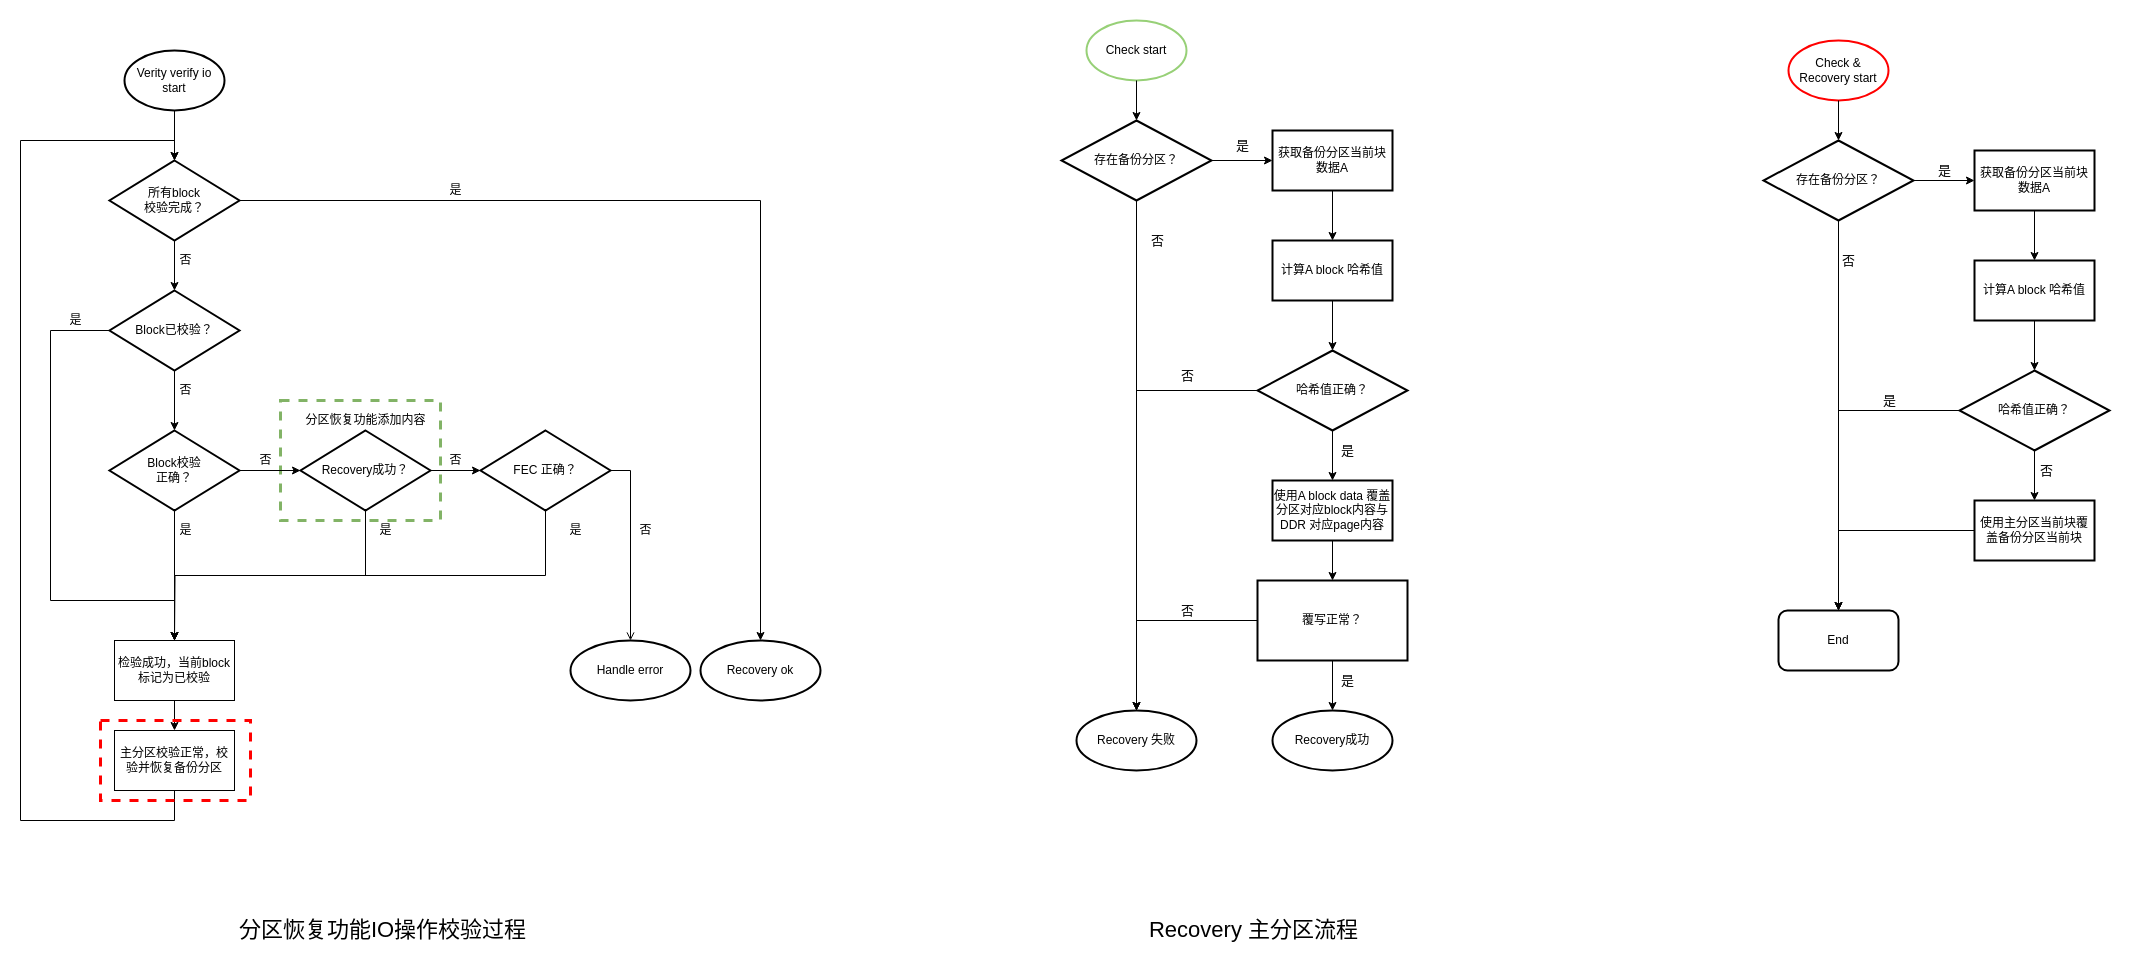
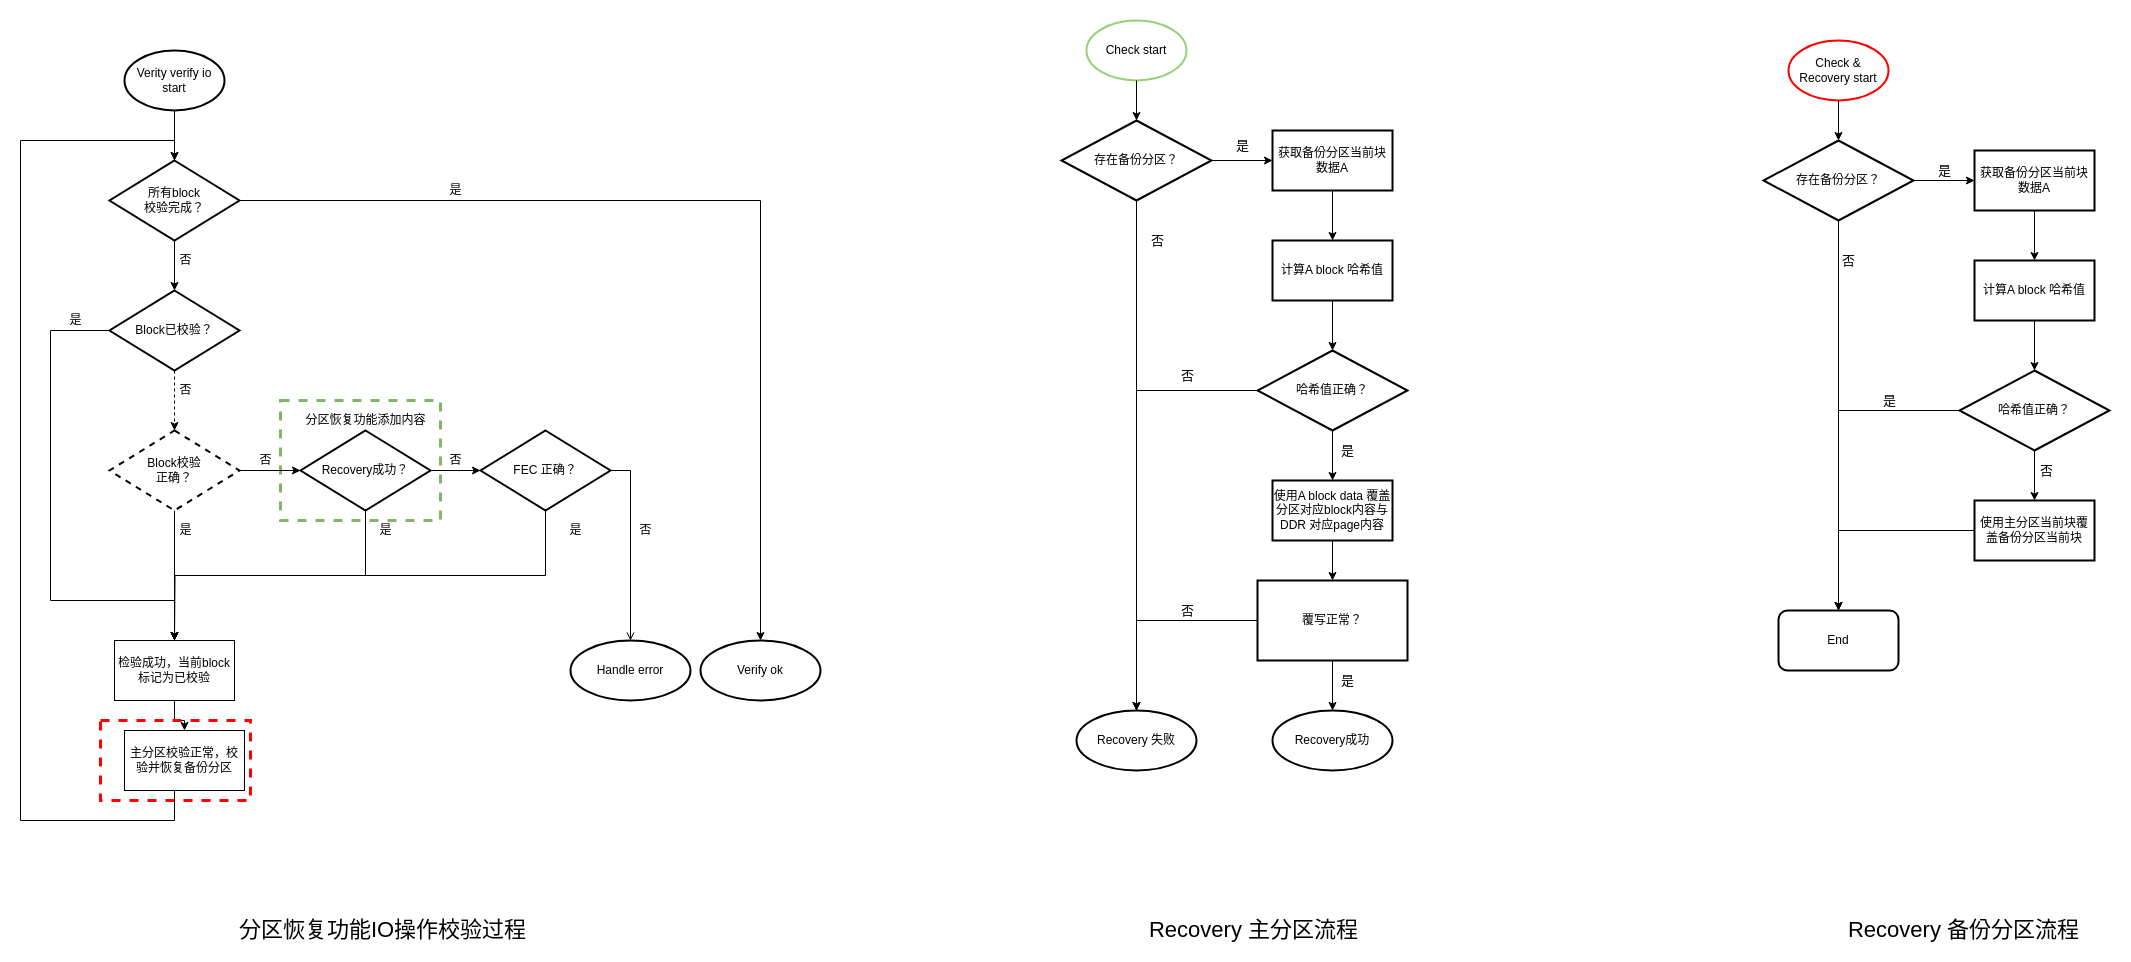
edge "Block已校验？" -> "Block校验 正确？": style solid -> dashed
node "Block校验 正确？": style solid -> dashed
node "Recovery ok": label "Recovery ok" -> "Verify ok"
node "主分区校验正常，校验并恢复备份分区": moved (175, 761) -> (185, 761)
node "Recovery 备份分区流程": added
